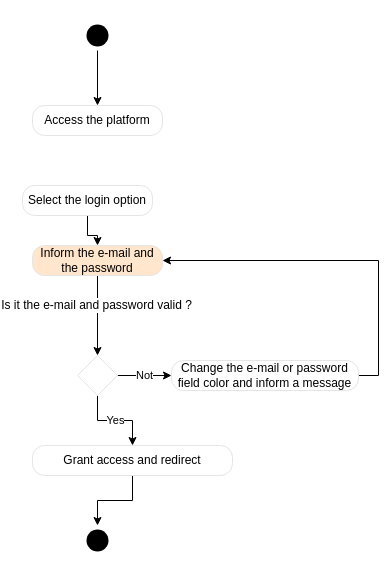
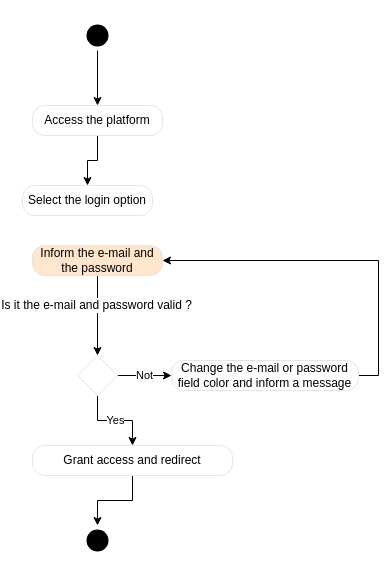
edge "Access the platform" -> "Select the login option": added
edge "Select the login option" -> "Inform the e-mail and the password": removed
